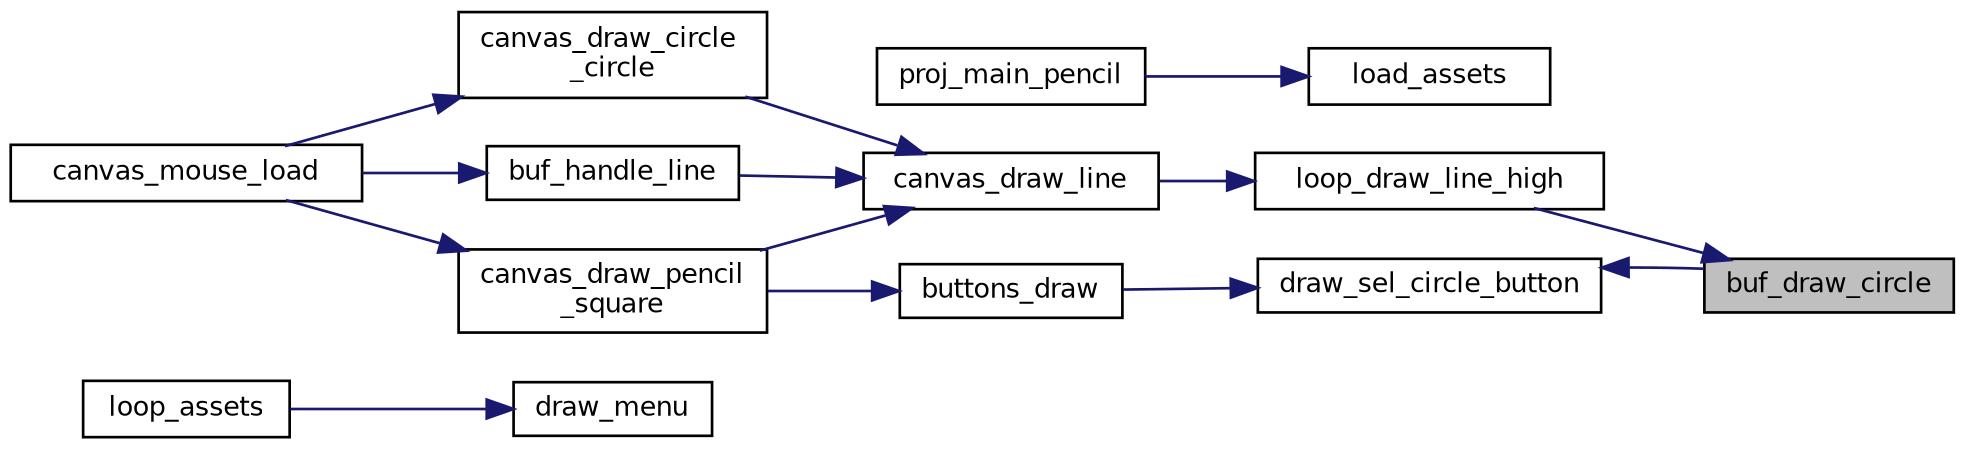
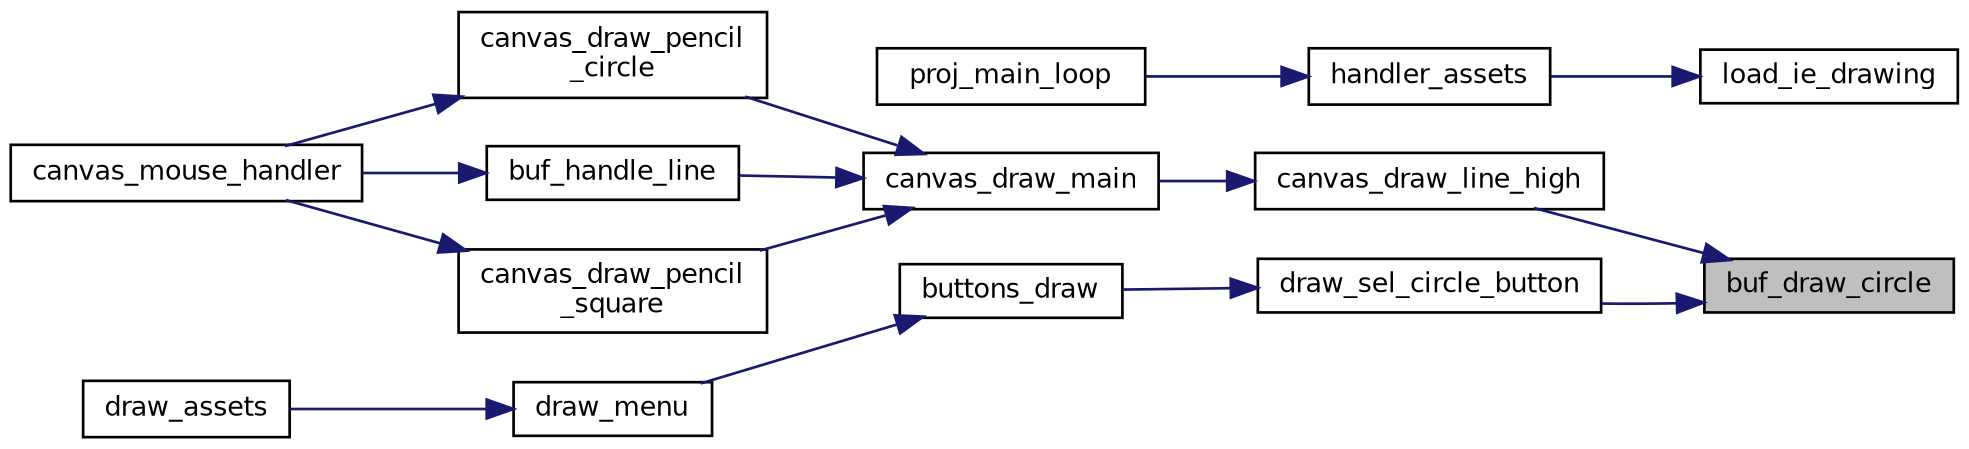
node "canvas_draw_circle _circle": label "canvas_draw_circle _circle" -> "canvas_draw_pencil _circle"
node "proj_main_pencil": label "proj_main_pencil" -> "proj_main_loop"
node "load_assets": label "load_assets" -> "handler_assets"
node "load_ie_drawing": added
node "canvas_mouse_load": label "canvas_mouse_load" -> "canvas_mouse_handler"
node "canvas_draw_line": label "canvas_draw_line" -> "canvas_draw_main"
node "loop_draw_line_high": label "loop_draw_line_high" -> "canvas_draw_line_high"
edge "buf_draw_circle" -> "draw_sel_circle_button": reversed
edge "canvas_draw_pencil _square" -> "buttons_draw": now "draw_menu" -> "buttons_draw"
node "loop_assets": label "loop_assets" -> "draw_assets"
